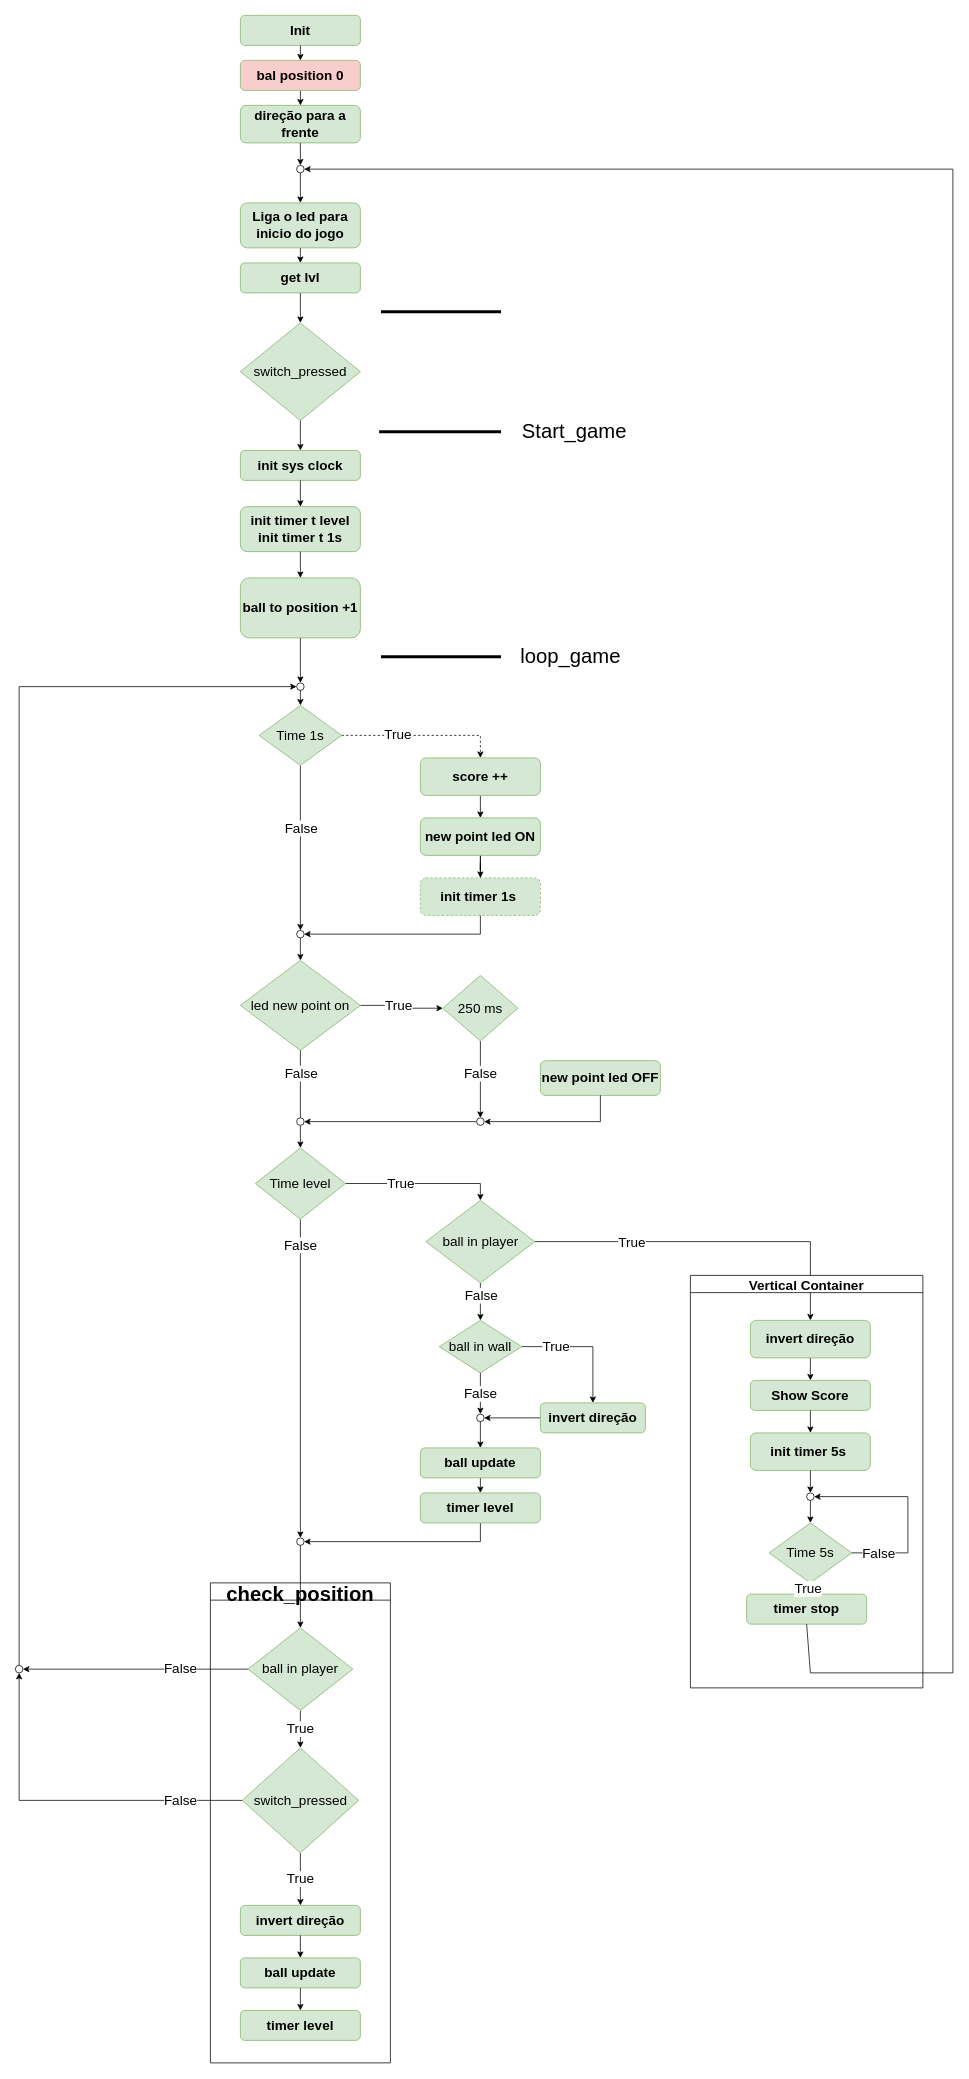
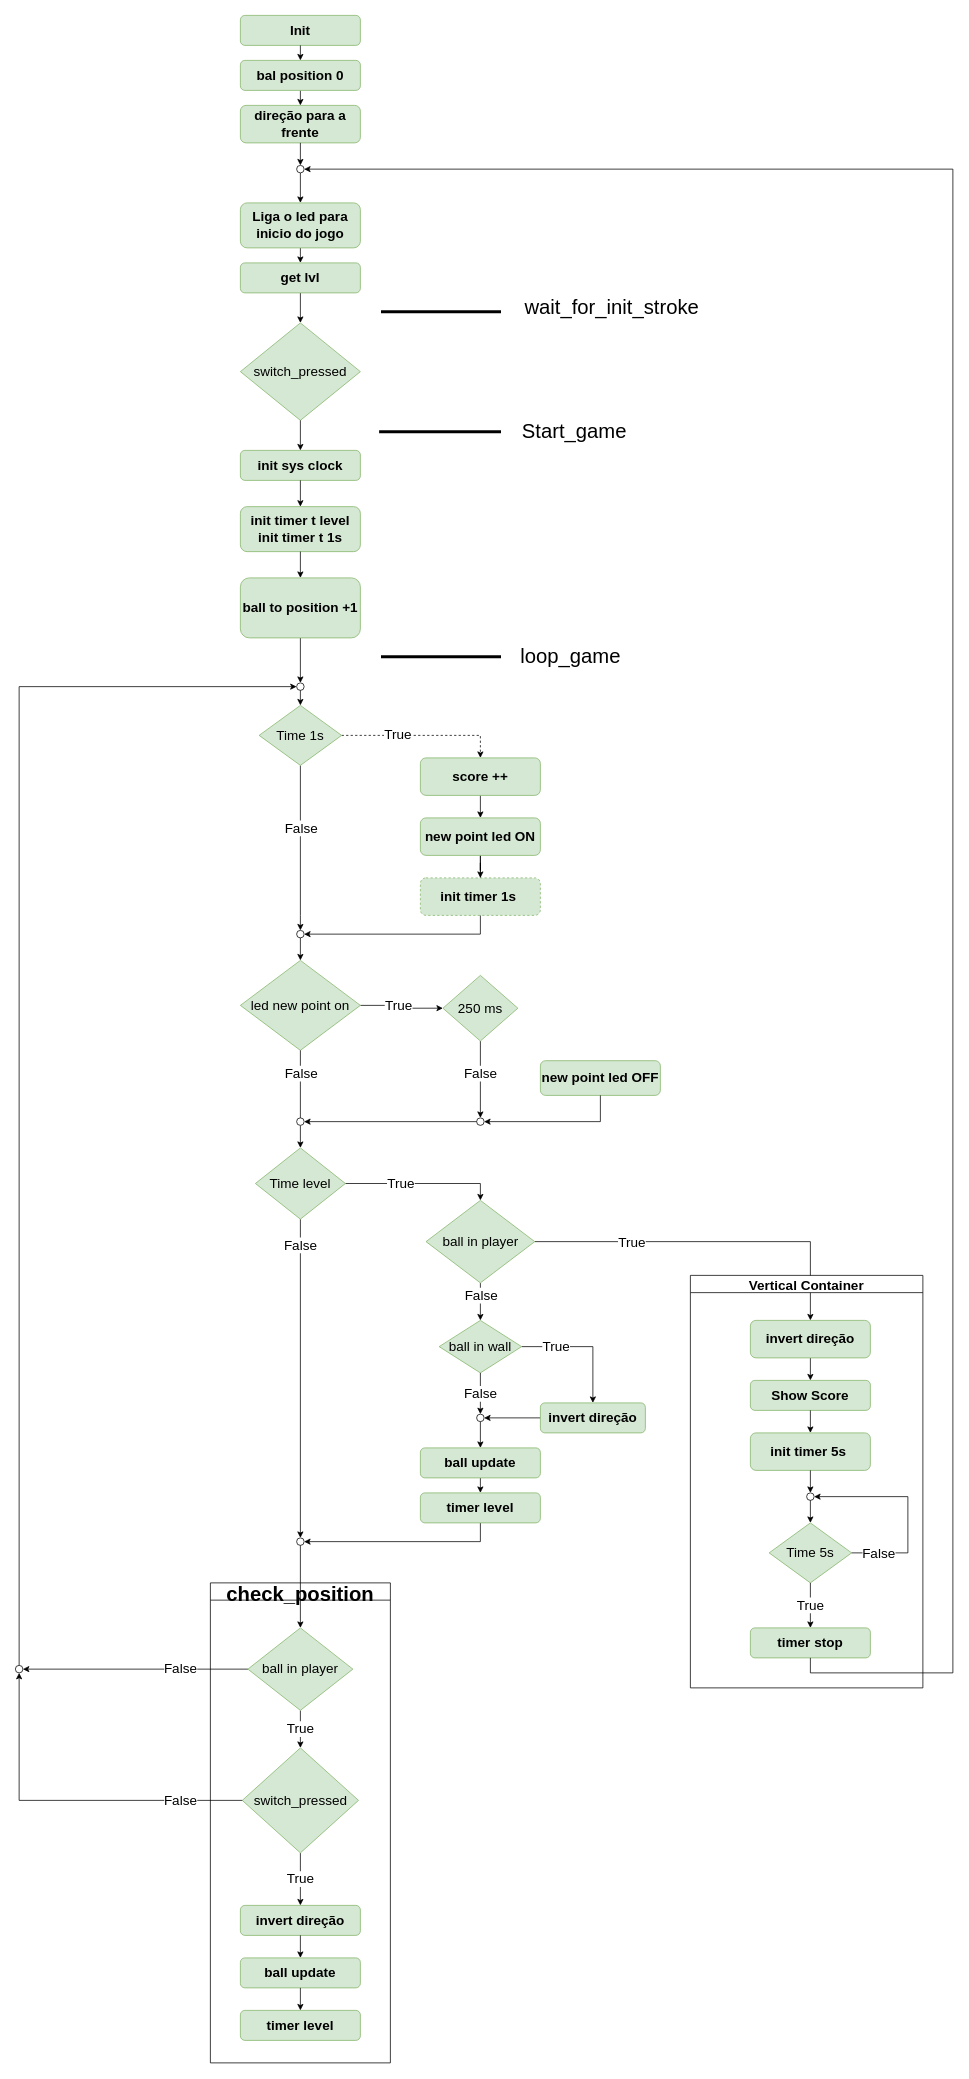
node "bal position 0": fillcolor #f8cecc -> #d5e8d4
node "wait_for_init_stroke": added
node "timer stop": moved (807, 1609) -> (810, 1643)
